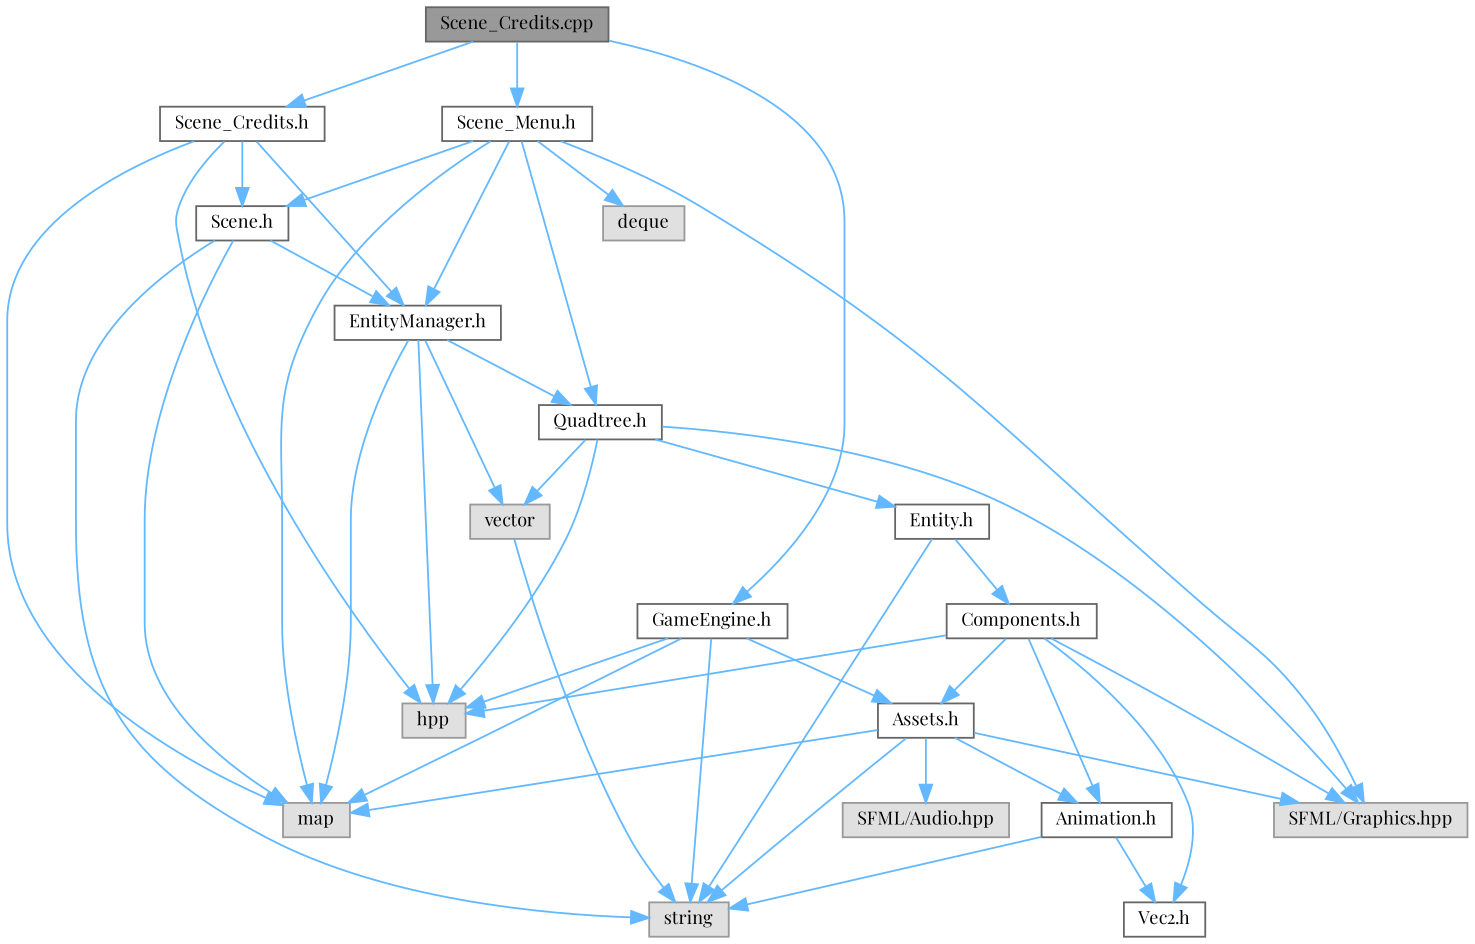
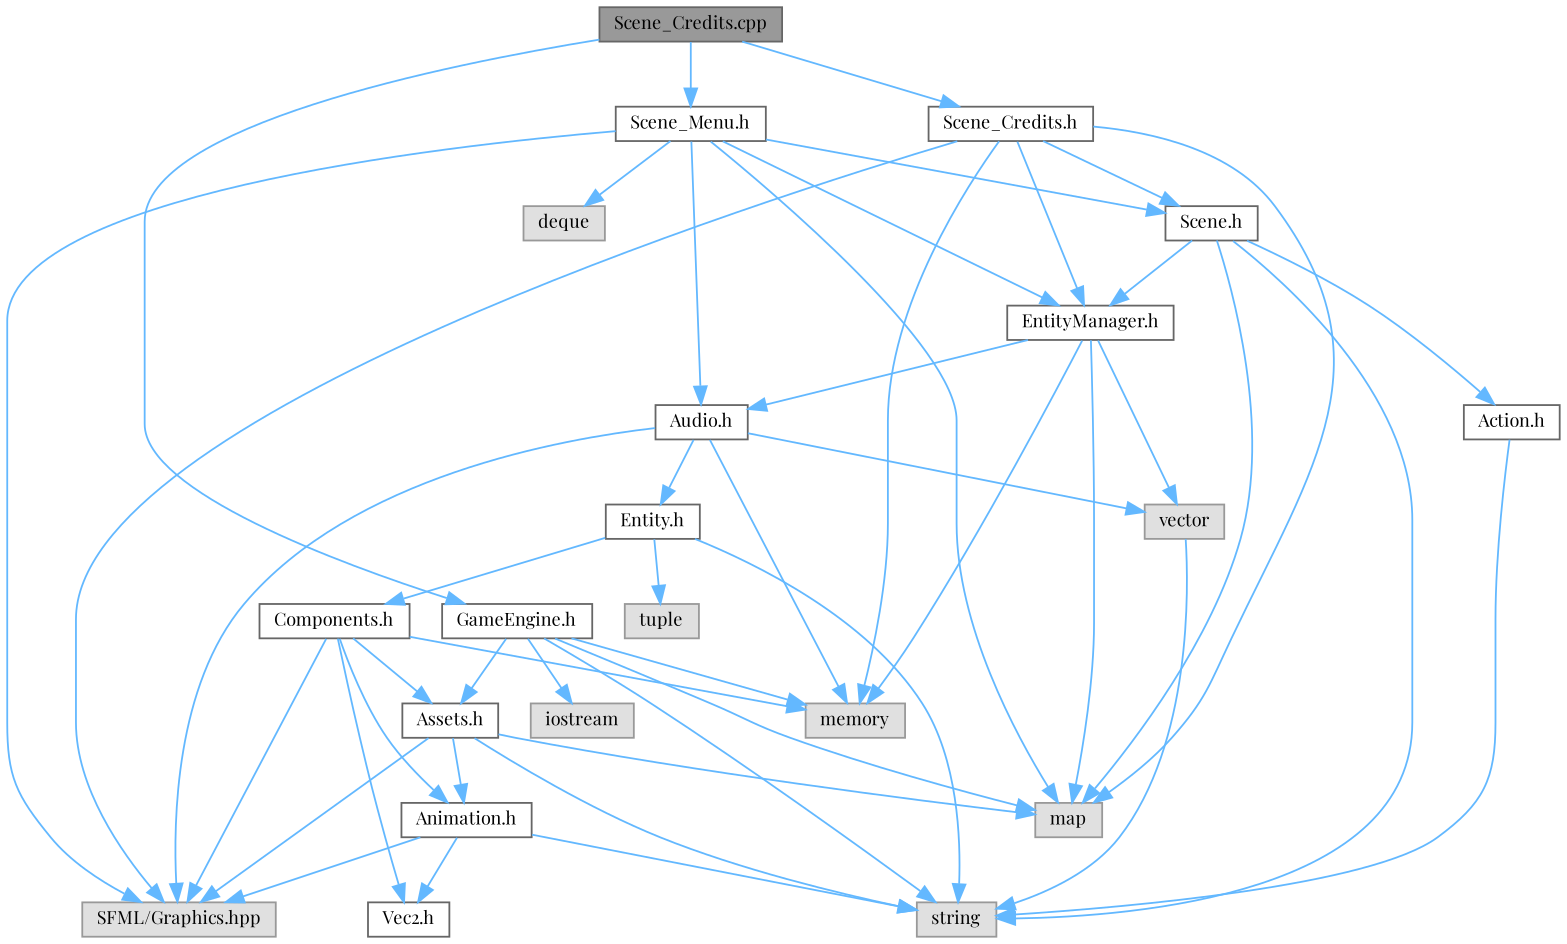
edge "Scene_Credits.h" -> "SFML/Graphics.hpp": added
node "Quadtree.h": label "Quadtree.h" -> "Audio.h"
node "Action.h": added
node "tuple": added
node "hpp": label "hpp" -> "memory"
node "iostream": added
node "SFML/Audio.hpp": removed
edge "Animation.h" -> "SFML/Graphics.hpp": added
